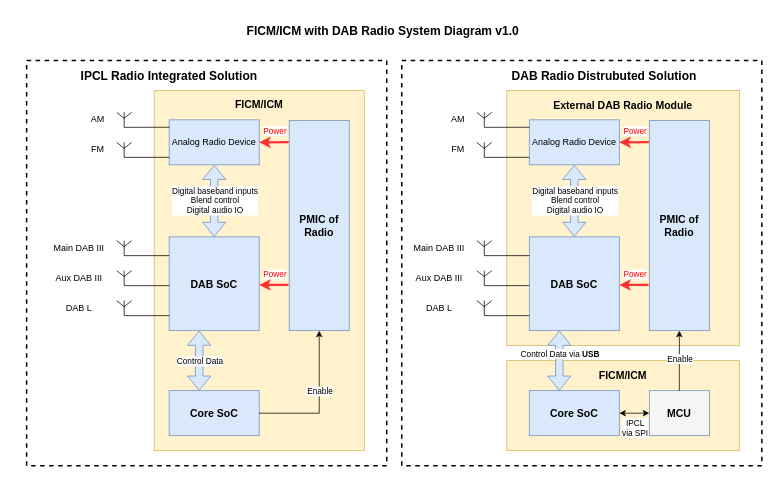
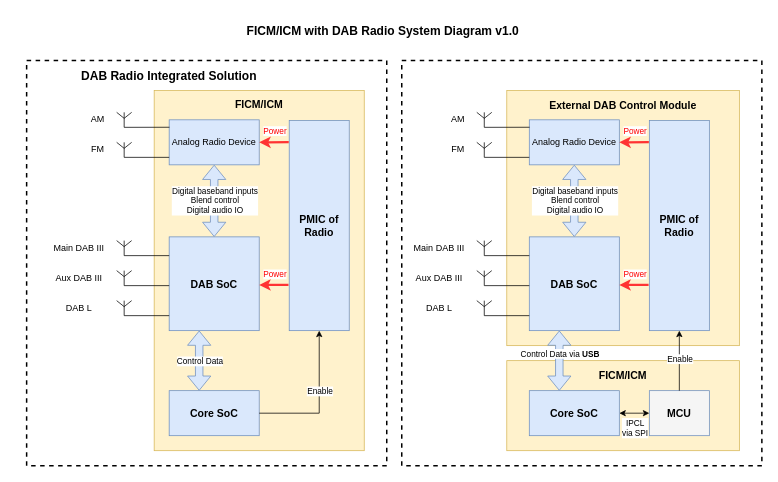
node "IPCL Radio Integrated Solution": label "IPCL Radio Integrated Solution" -> "DAB Radio Integrated Solution"
node "DAB Radio Distrubuted Solution": removed
node "External DAB Radio Module": label "External DAB Radio Module" -> "External DAB Control Module"
